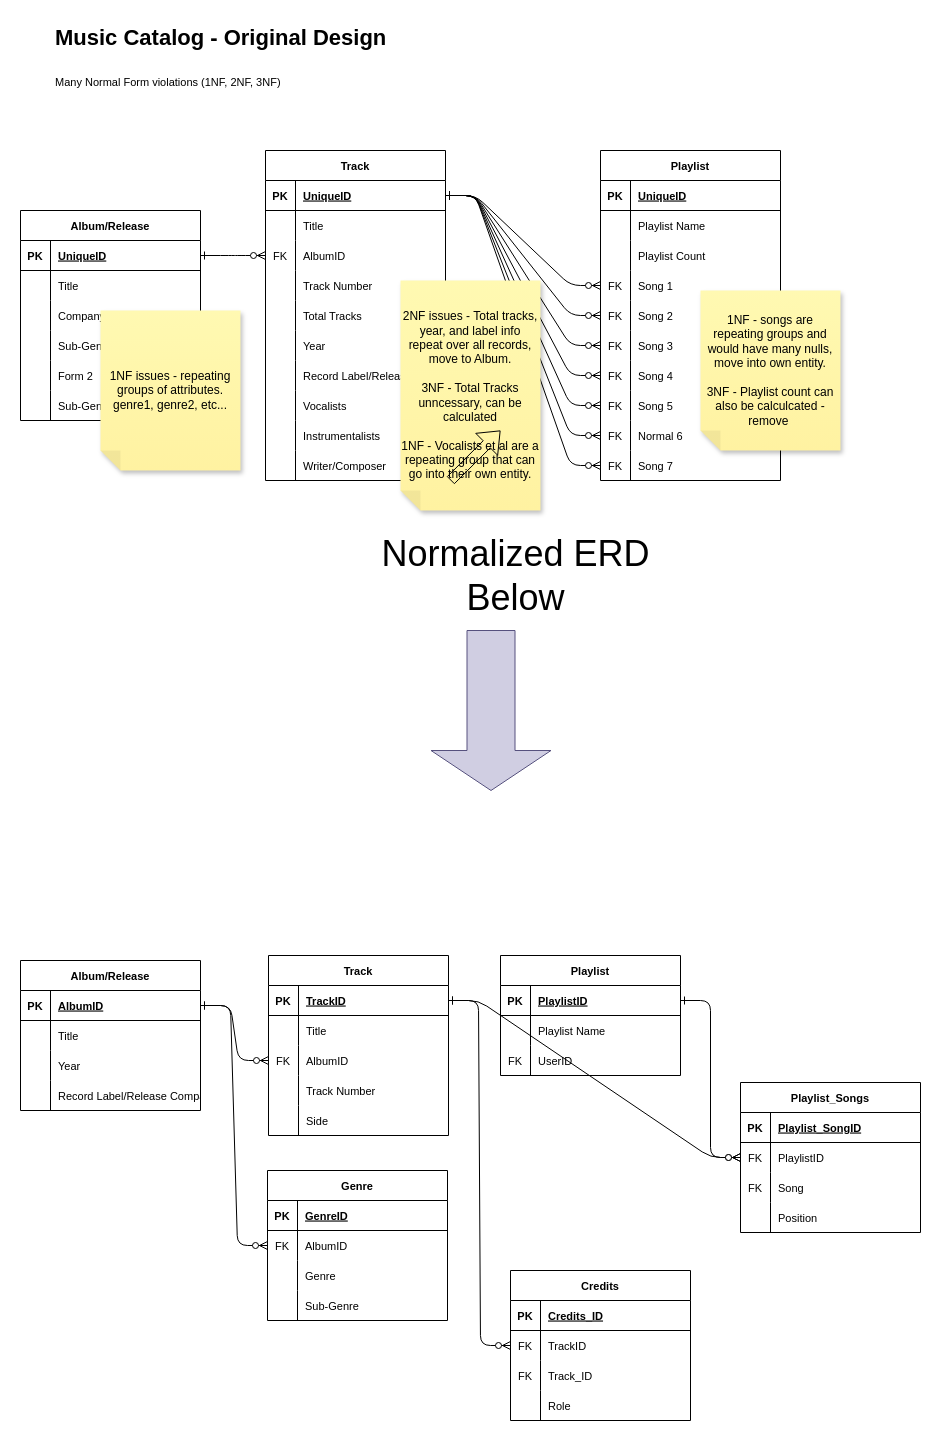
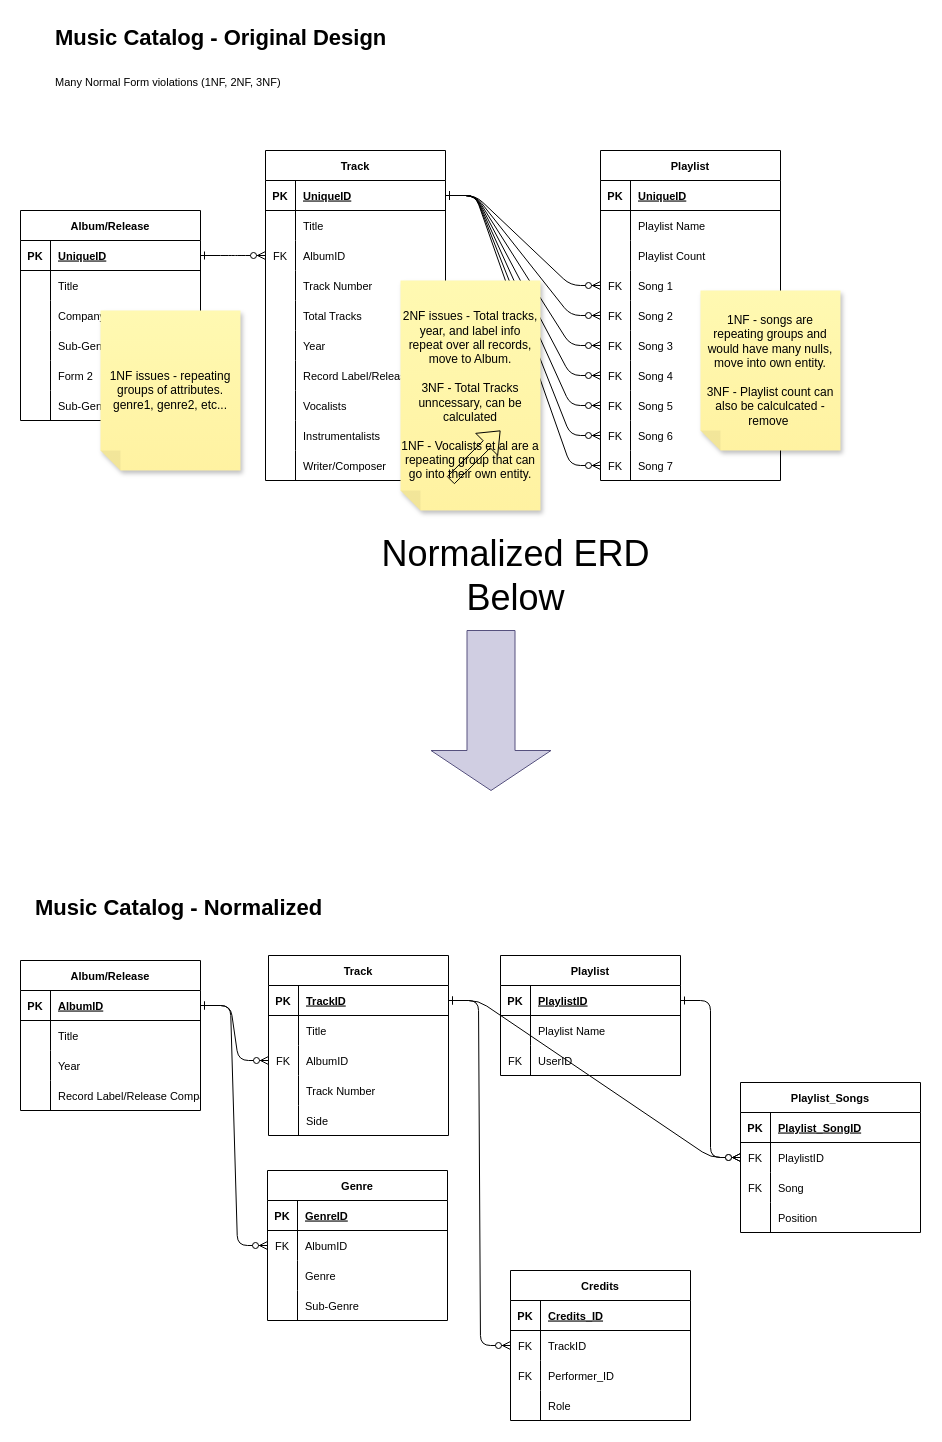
node "Normal 6": label "Normal 6" -> "Song 6"
node "Music Catalog - Normalized": added
node "Track_ID": label "Track_ID" -> "Performer_ID"
